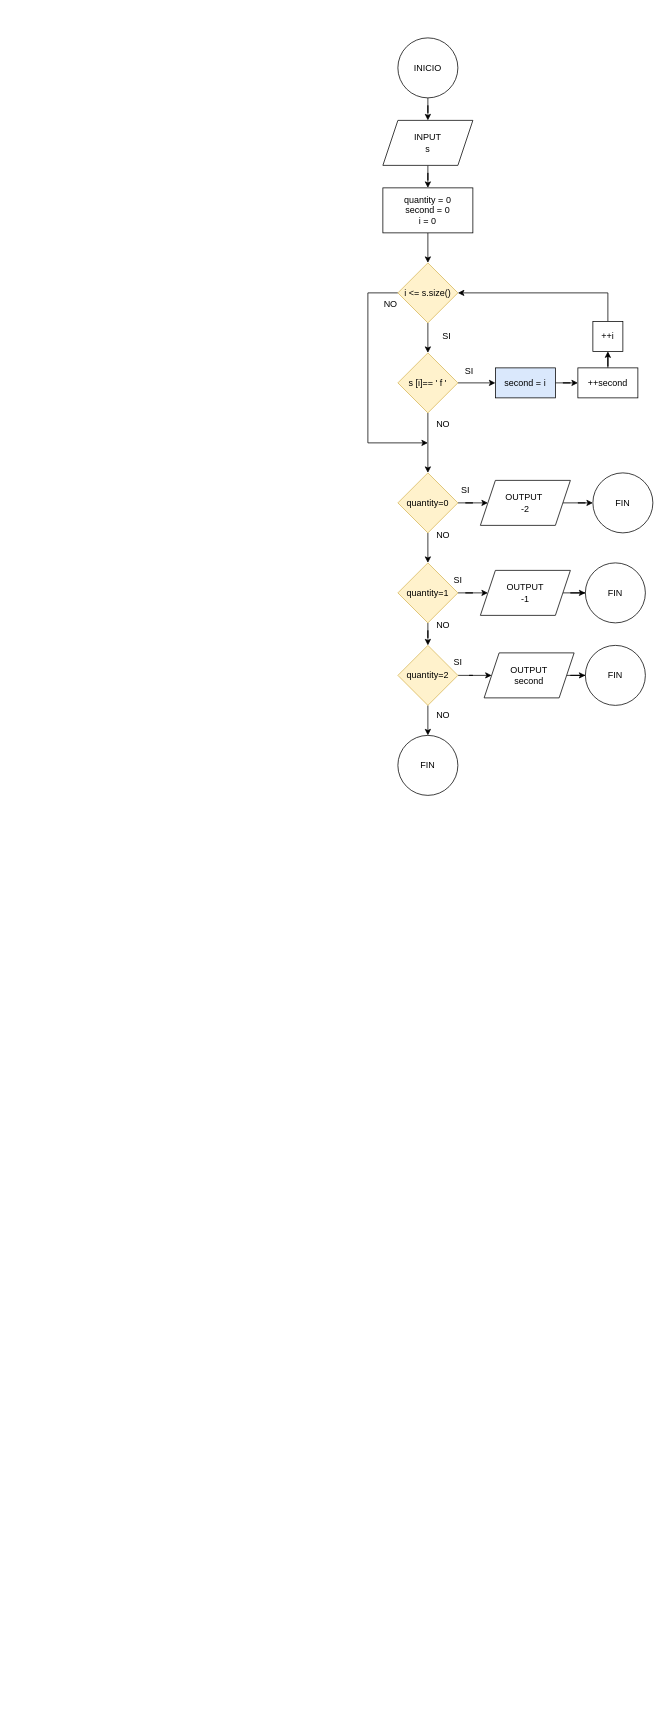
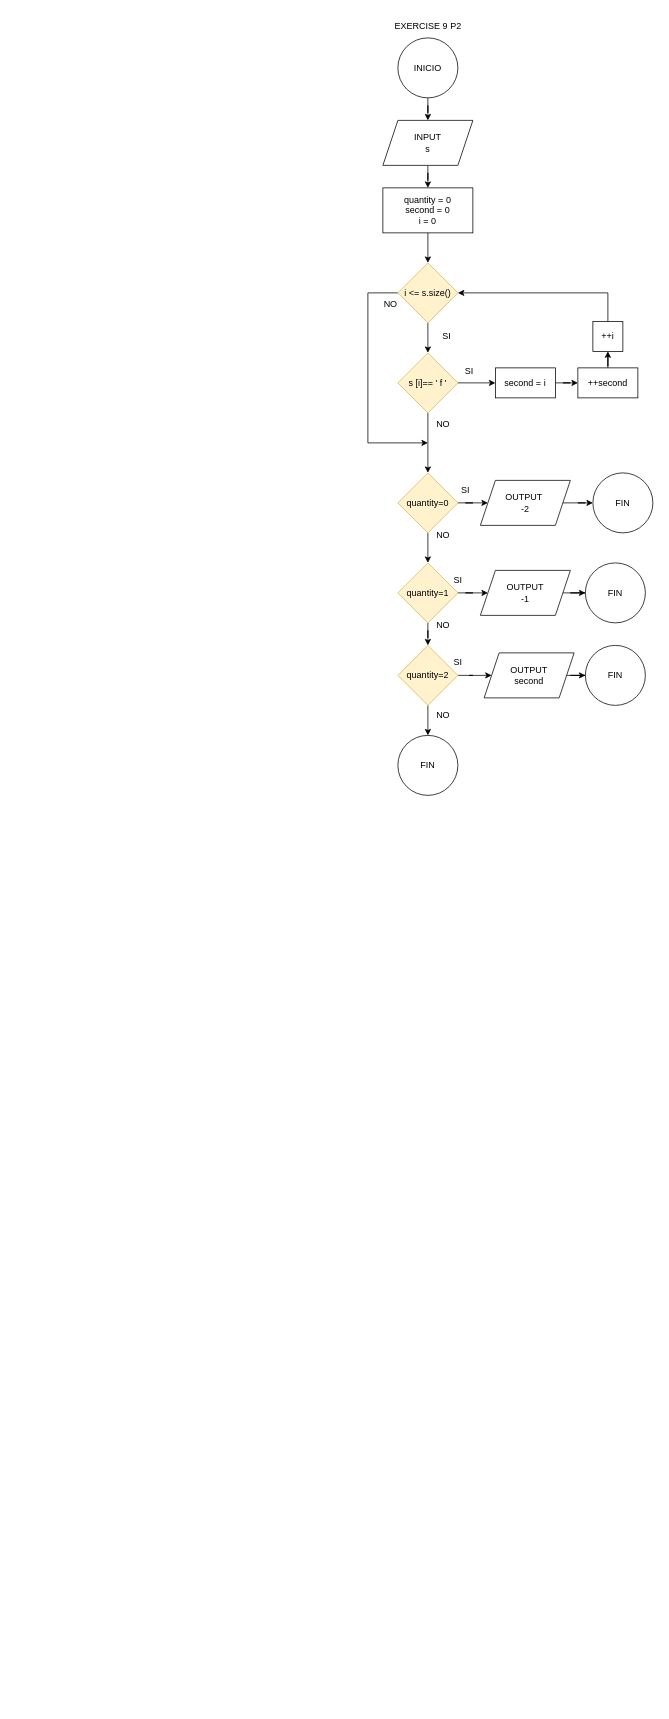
node "EXERCISE 9 P2": added
node "second = i": fillcolor #dae8fc -> #ffffff
